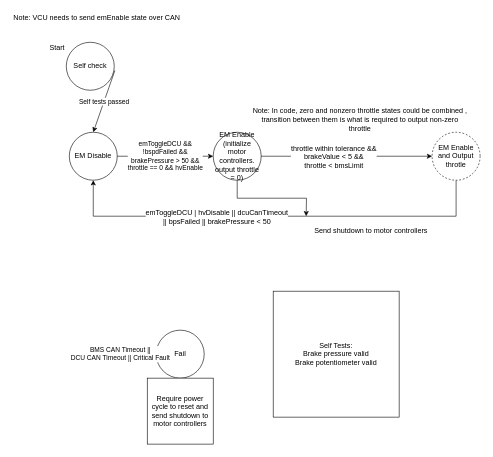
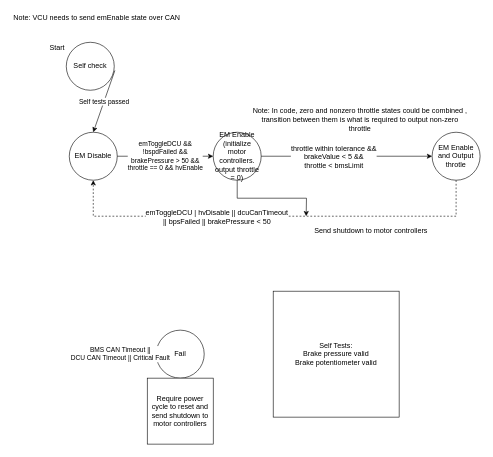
node "EM Enable and Output throtle": style dashed -> solid
edge "EM Enable and Output throtle" -> "EM Disable": style solid -> dashed
